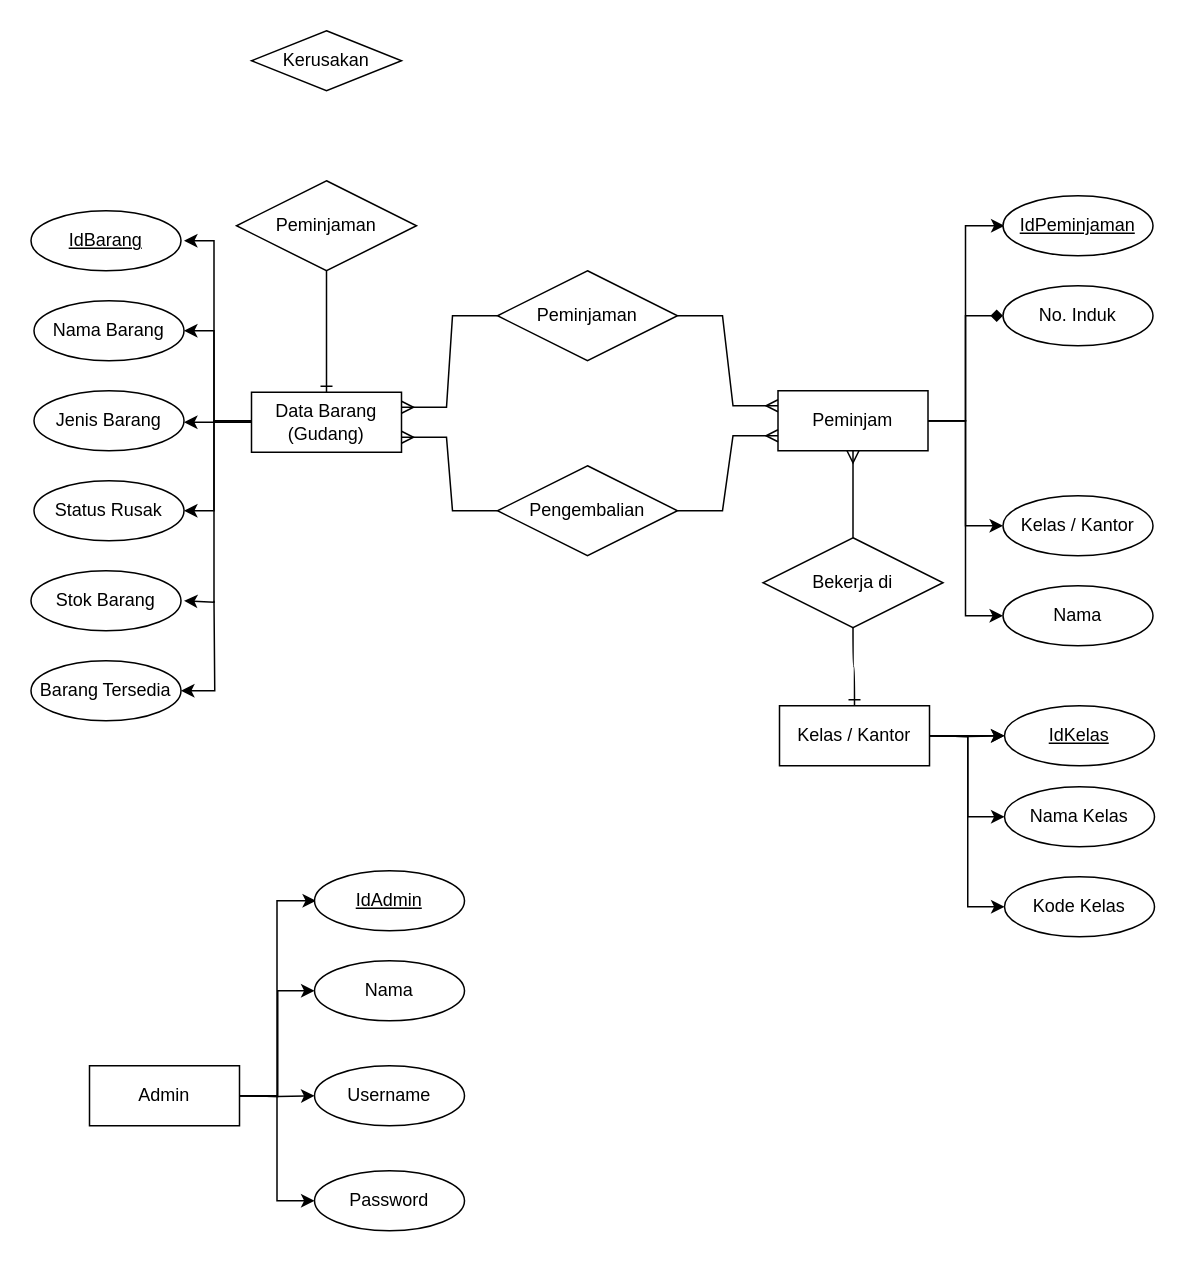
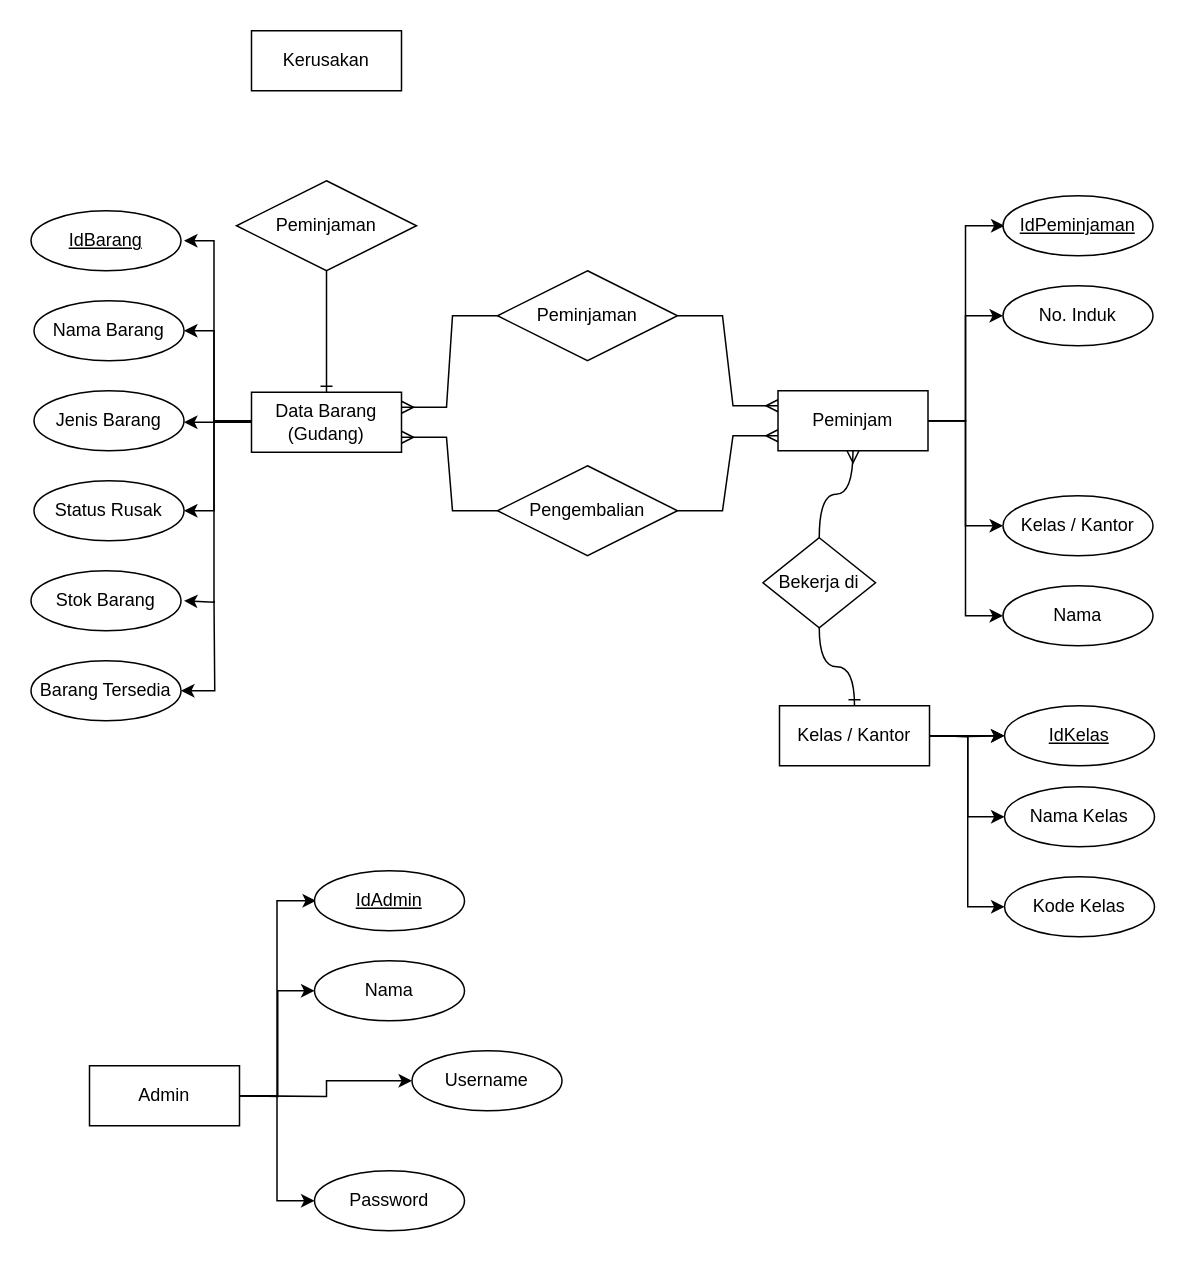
node "Kerusakan": shape diamond -> rectangle
edge "Peminjam" -> "No. Induk": arrowhead diamond -> classic
node "Bekerja di": size 180x90 -> 113x90
node "Username": moved (389, 1096) -> (487, 1081)
